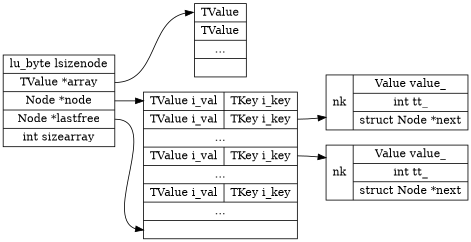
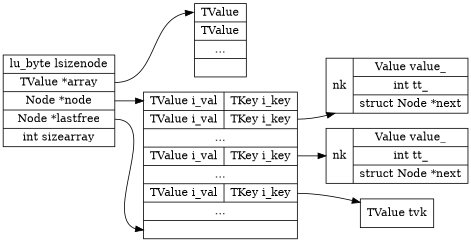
node "TValue tvk": added
